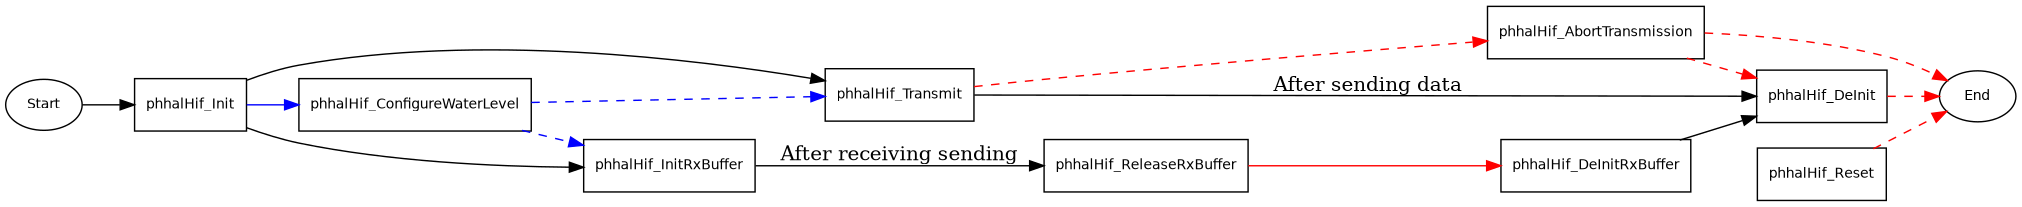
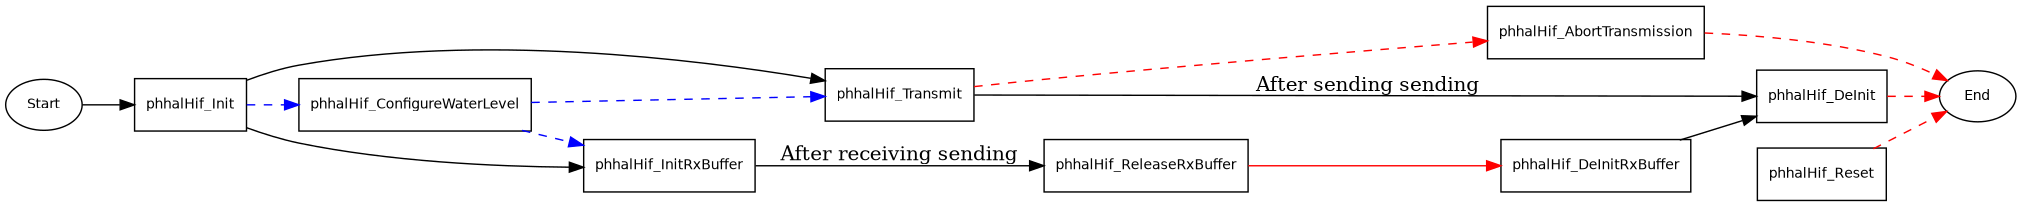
edge "phhalHif_AbortTransmission" -> "phhalHif_DeInit": removed
edge "phhalHif_Transmit" -> "phhalHif_DeInit": label "After sending data" -> "After sending sending"
edge "phhalHif_Init" -> "phhalHif_ConfigureWaterLevel": style solid -> dashed
